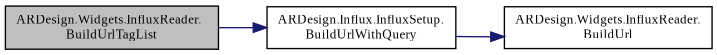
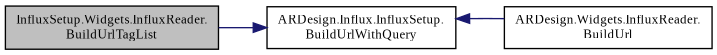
node "ARDesign.Widgets.InfluxReader. BuildUrlTagList": label "ARDesign.Widgets.InfluxReader. BuildUrlTagList" -> "InfluxSetup.Widgets.InfluxReader. BuildUrlTagList"
edge "ARDesign.Influx.InfluxSetup. BuildUrlWithQuery" -> "ARDesign.Widgets.InfluxReader. BuildUrl": reversed
